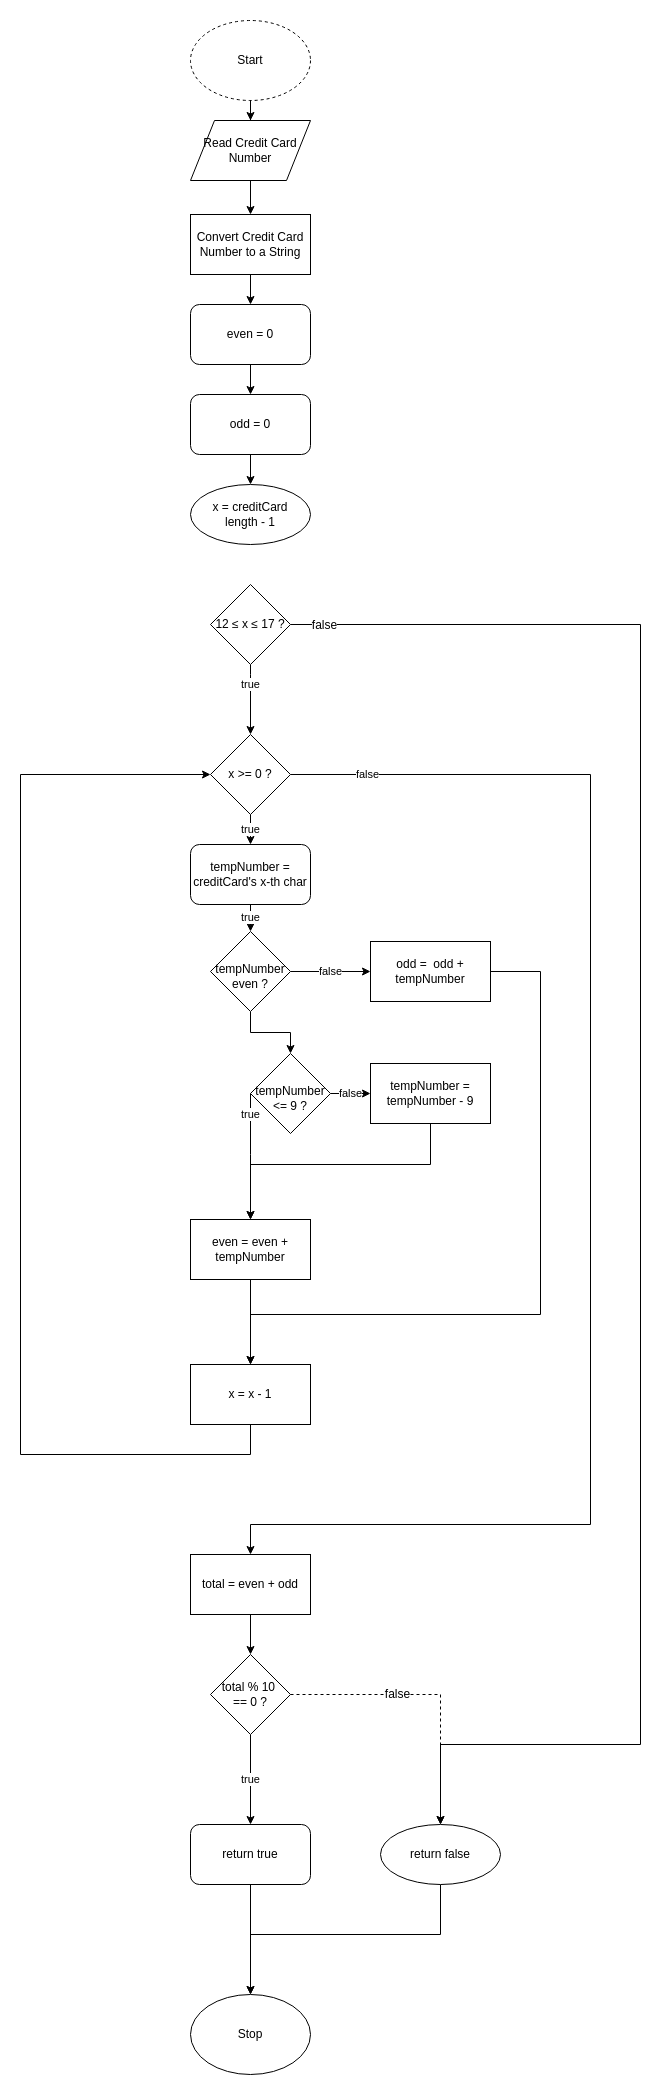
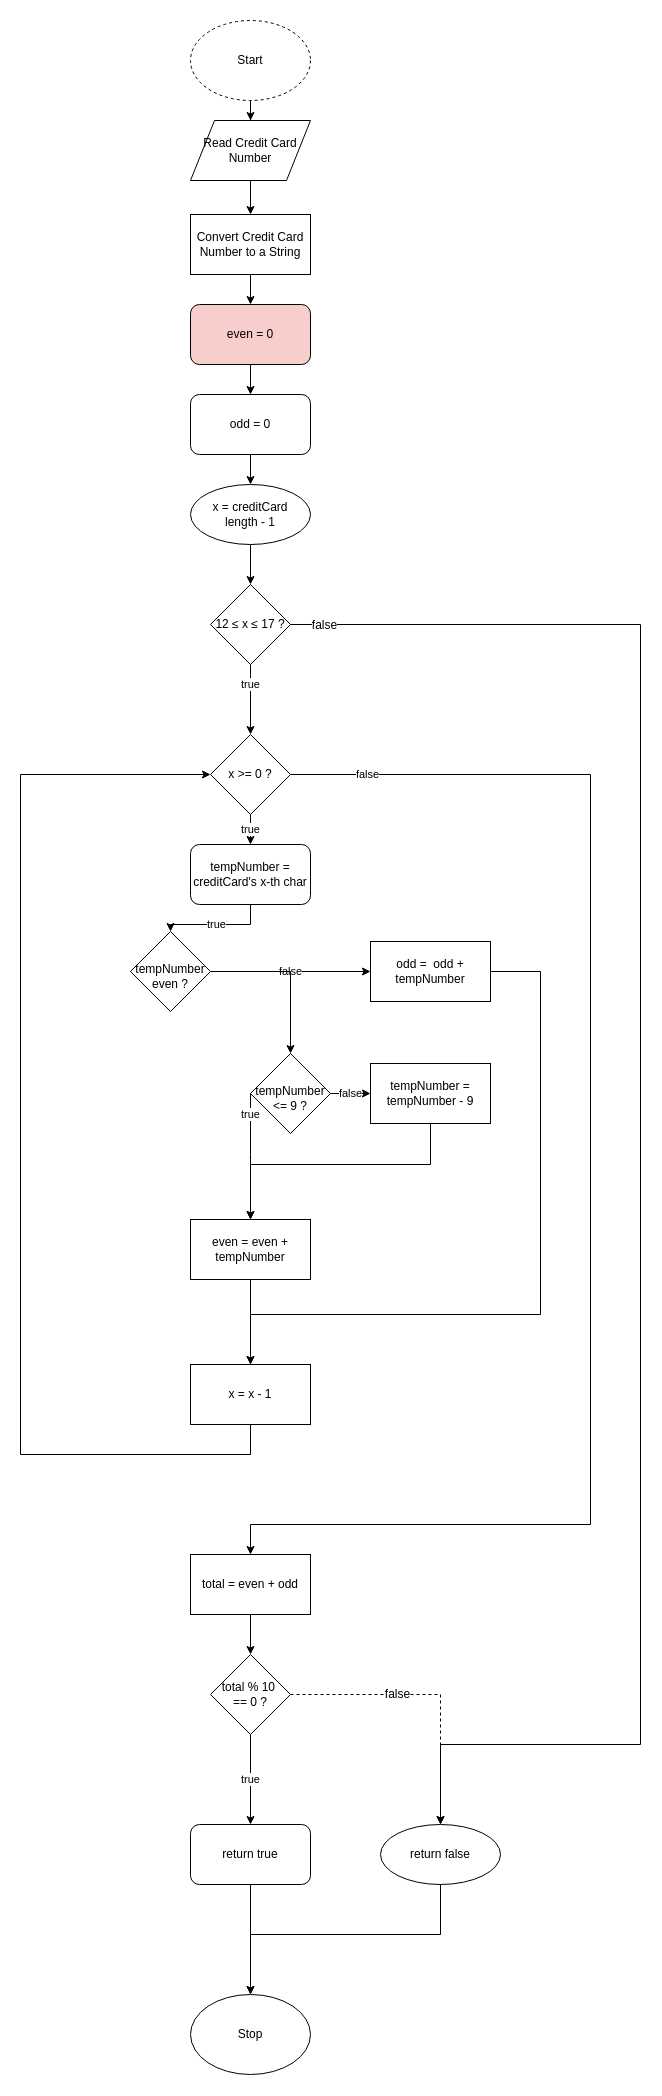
node "even = 0": fillcolor #ffffff -> #f8cecc
edge "x = creditCard length - 1" -> "12 ≤ x ≤ 17 ?": added
node "tempNumber even ?": moved (251, 972) -> (171, 972)
